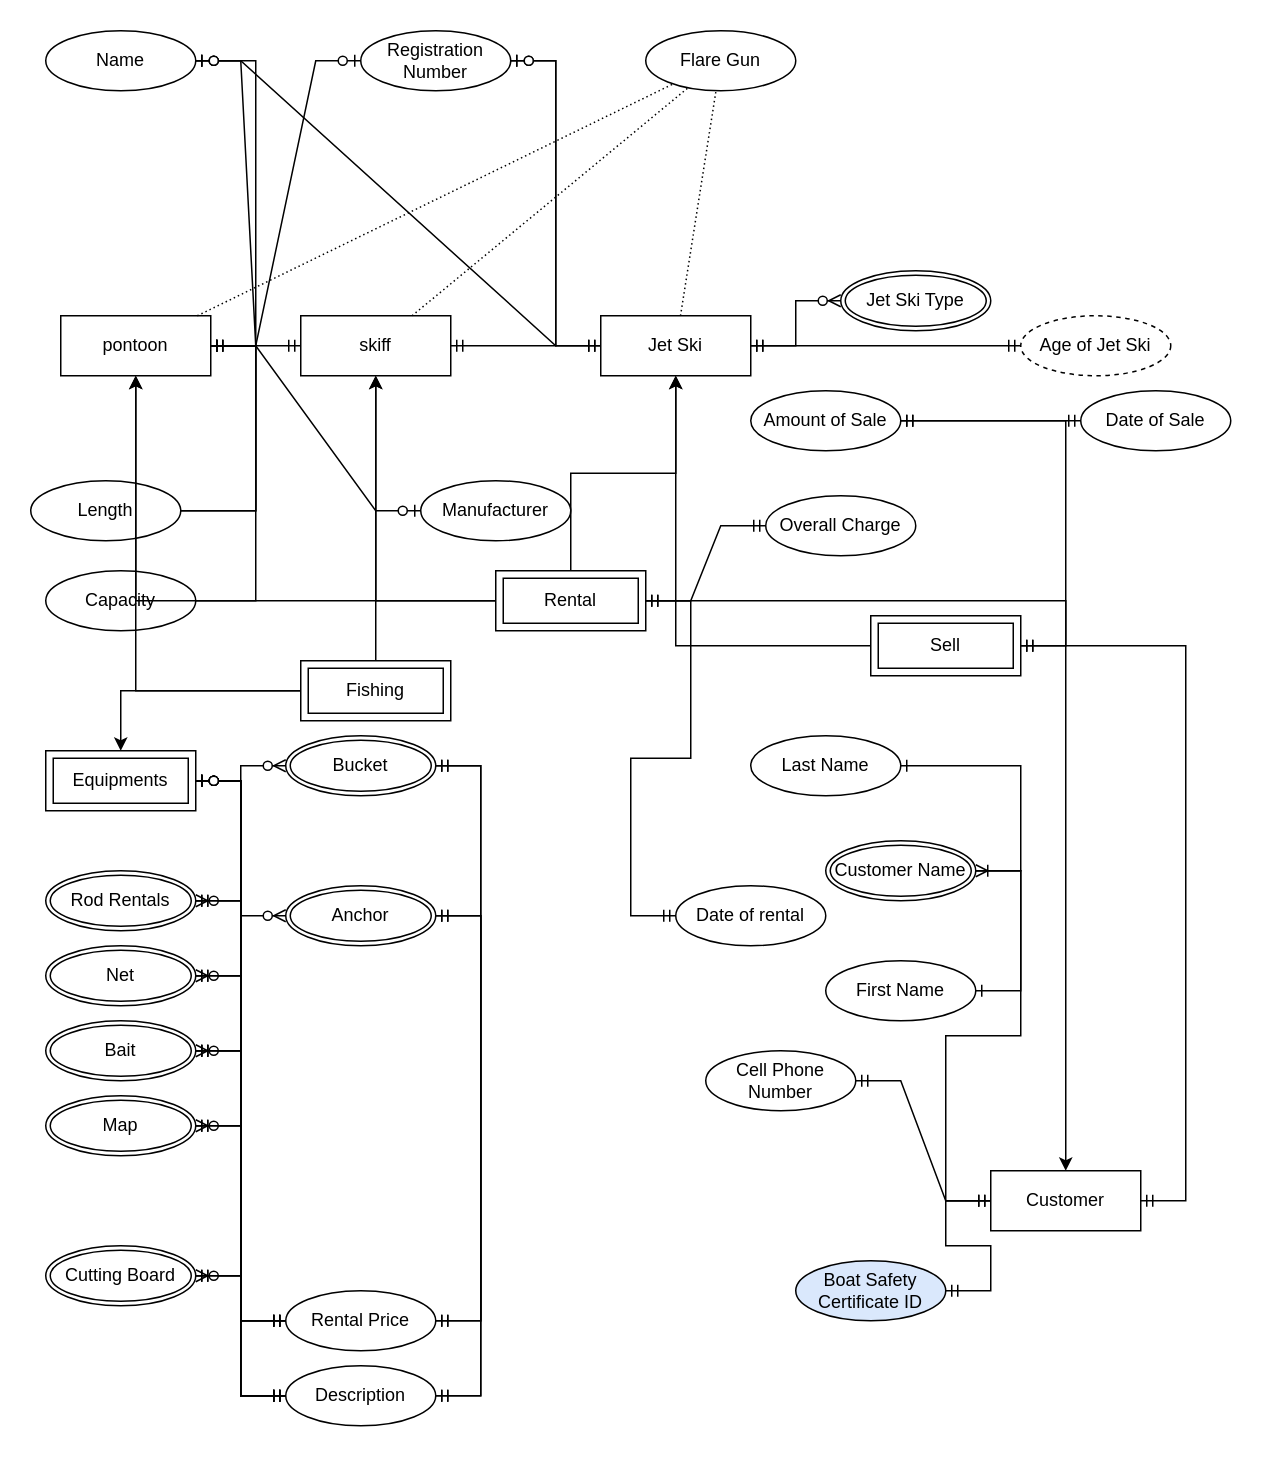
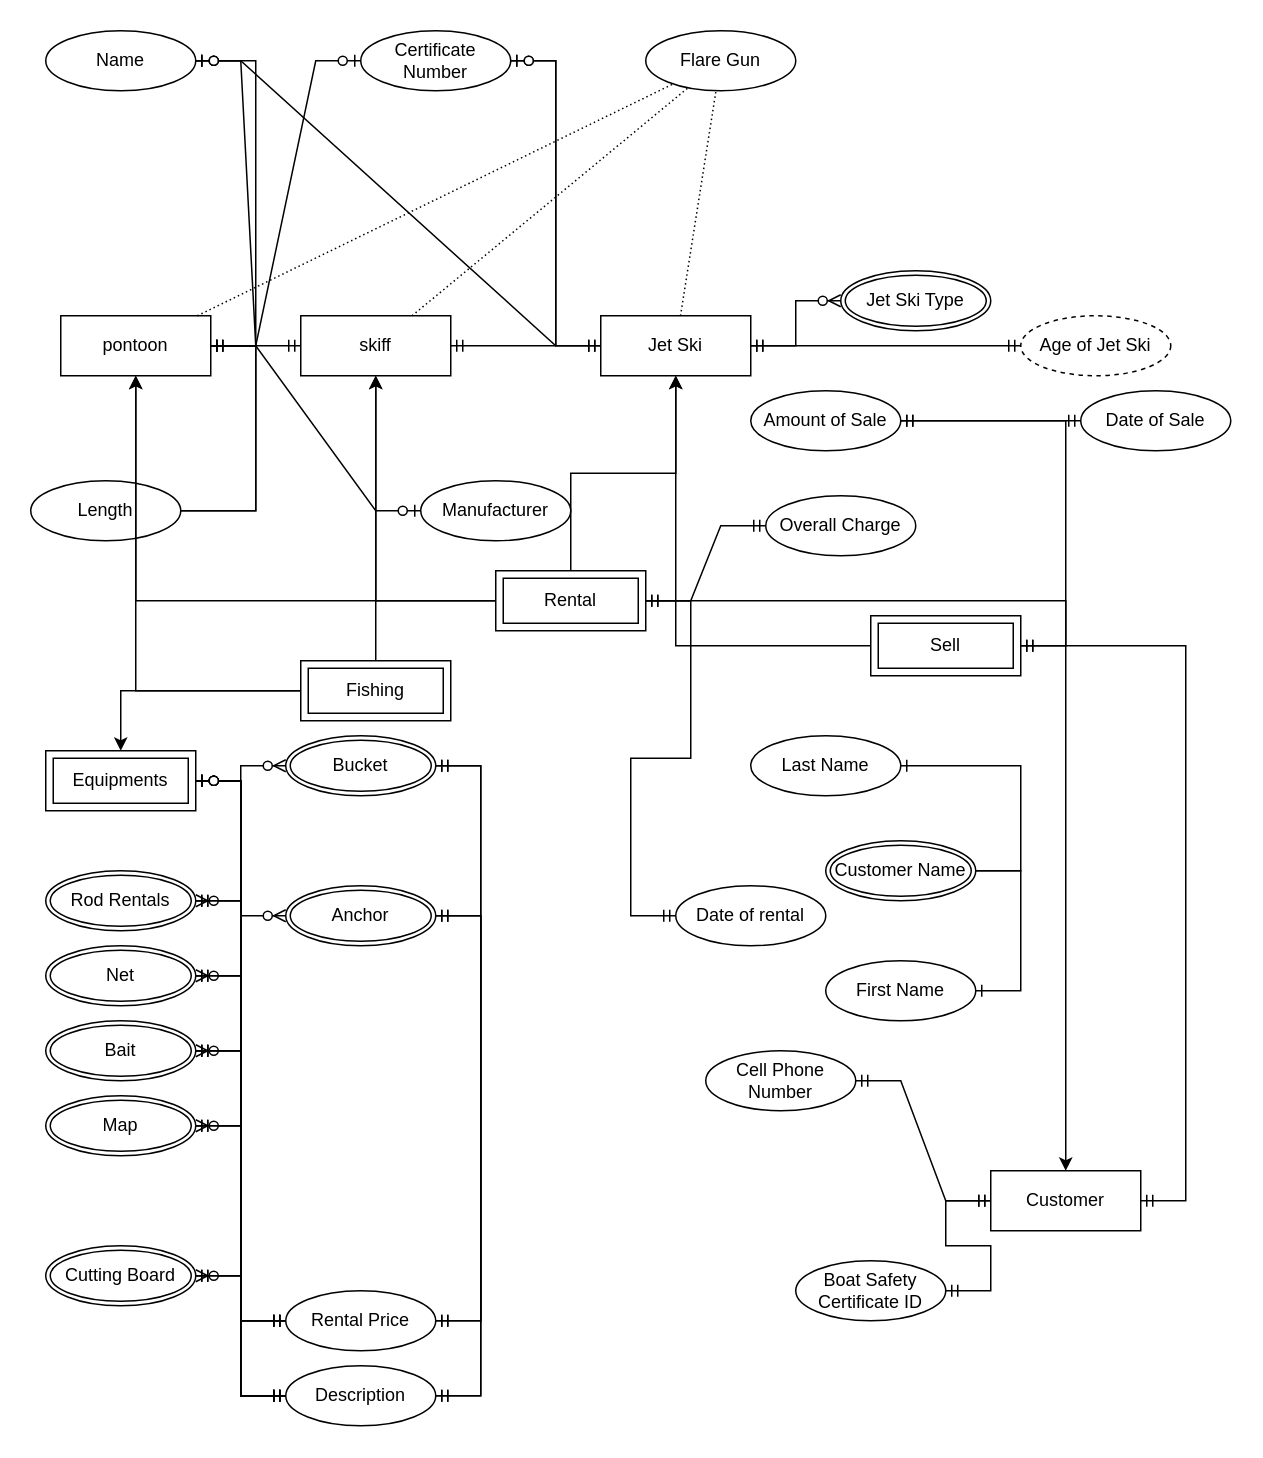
node "Registration Number": label "Registration Number" -> "Certificate Number"
edge "Capacity" -> "pontoon": removed
node "Capacity": removed
edge "Customer" -> "Customer Name": removed
node "Boat Safety Certificate ID": fillcolor #dae8fc -> #ffffff
